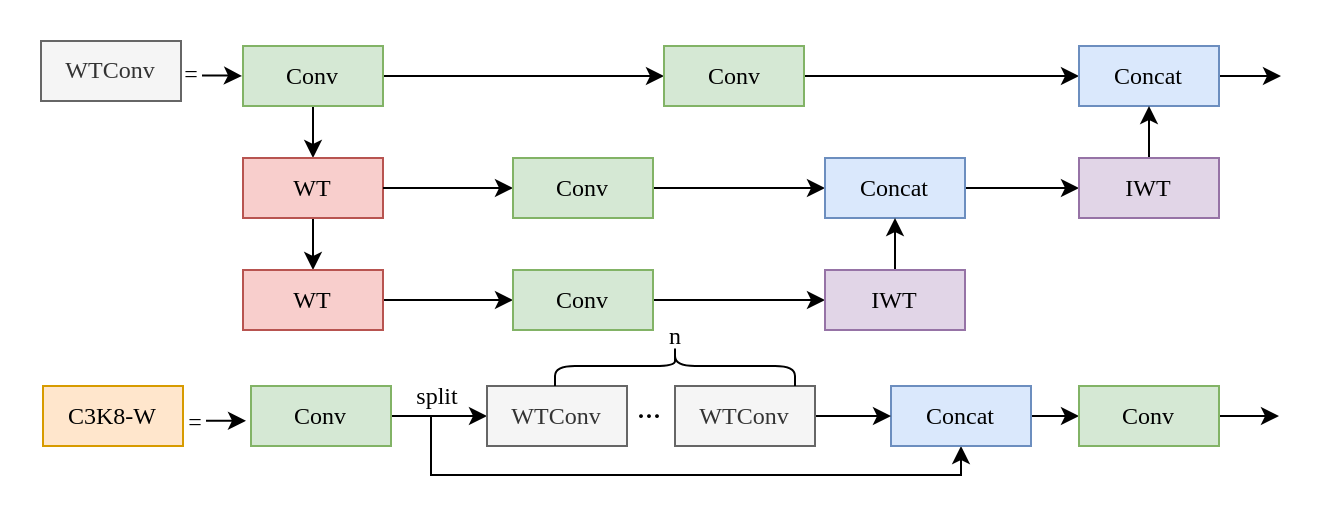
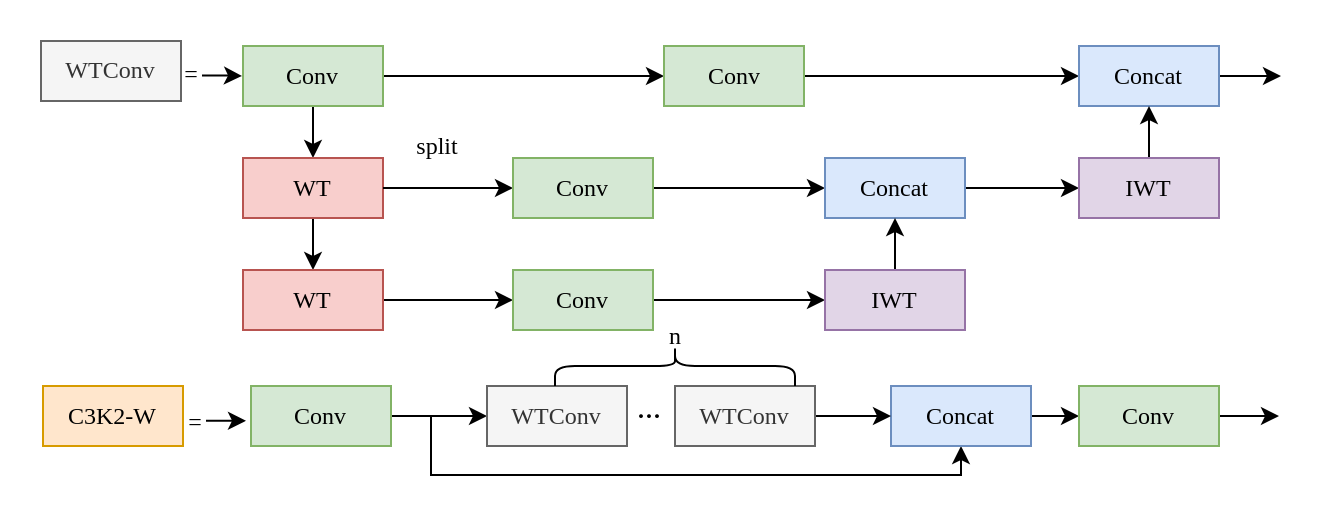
node "split": moved (436, 396) -> (436, 146)
node "C3K8-W": label "C3K8-W" -> "C3K2-W"
